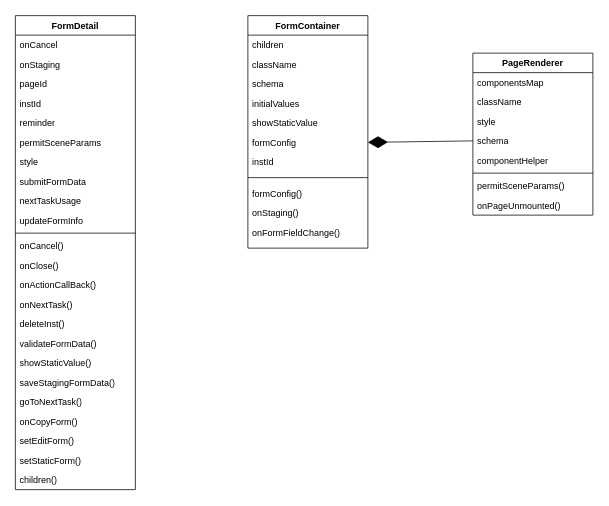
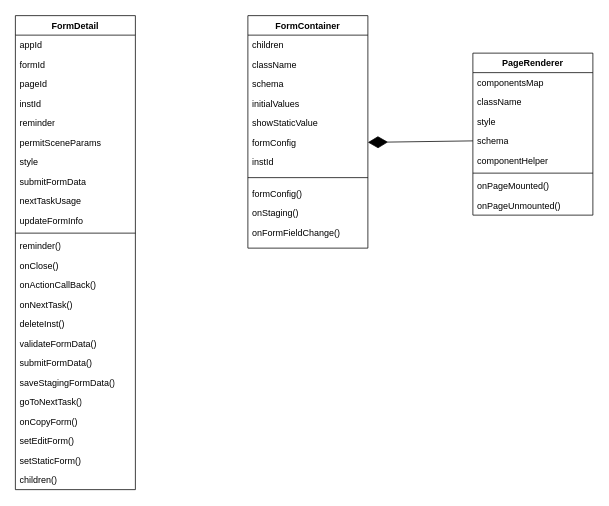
node "onCancel": label "onCancel" -> "appId"
node "onStaging": label "onStaging" -> "formId"
node "permitSceneParams()": label "permitSceneParams()" -> "onPageMounted()"
node "onCancel()": label "onCancel()" -> "reminder()"
node "showStaticValue()": label "showStaticValue()" -> "submitFormData()"
